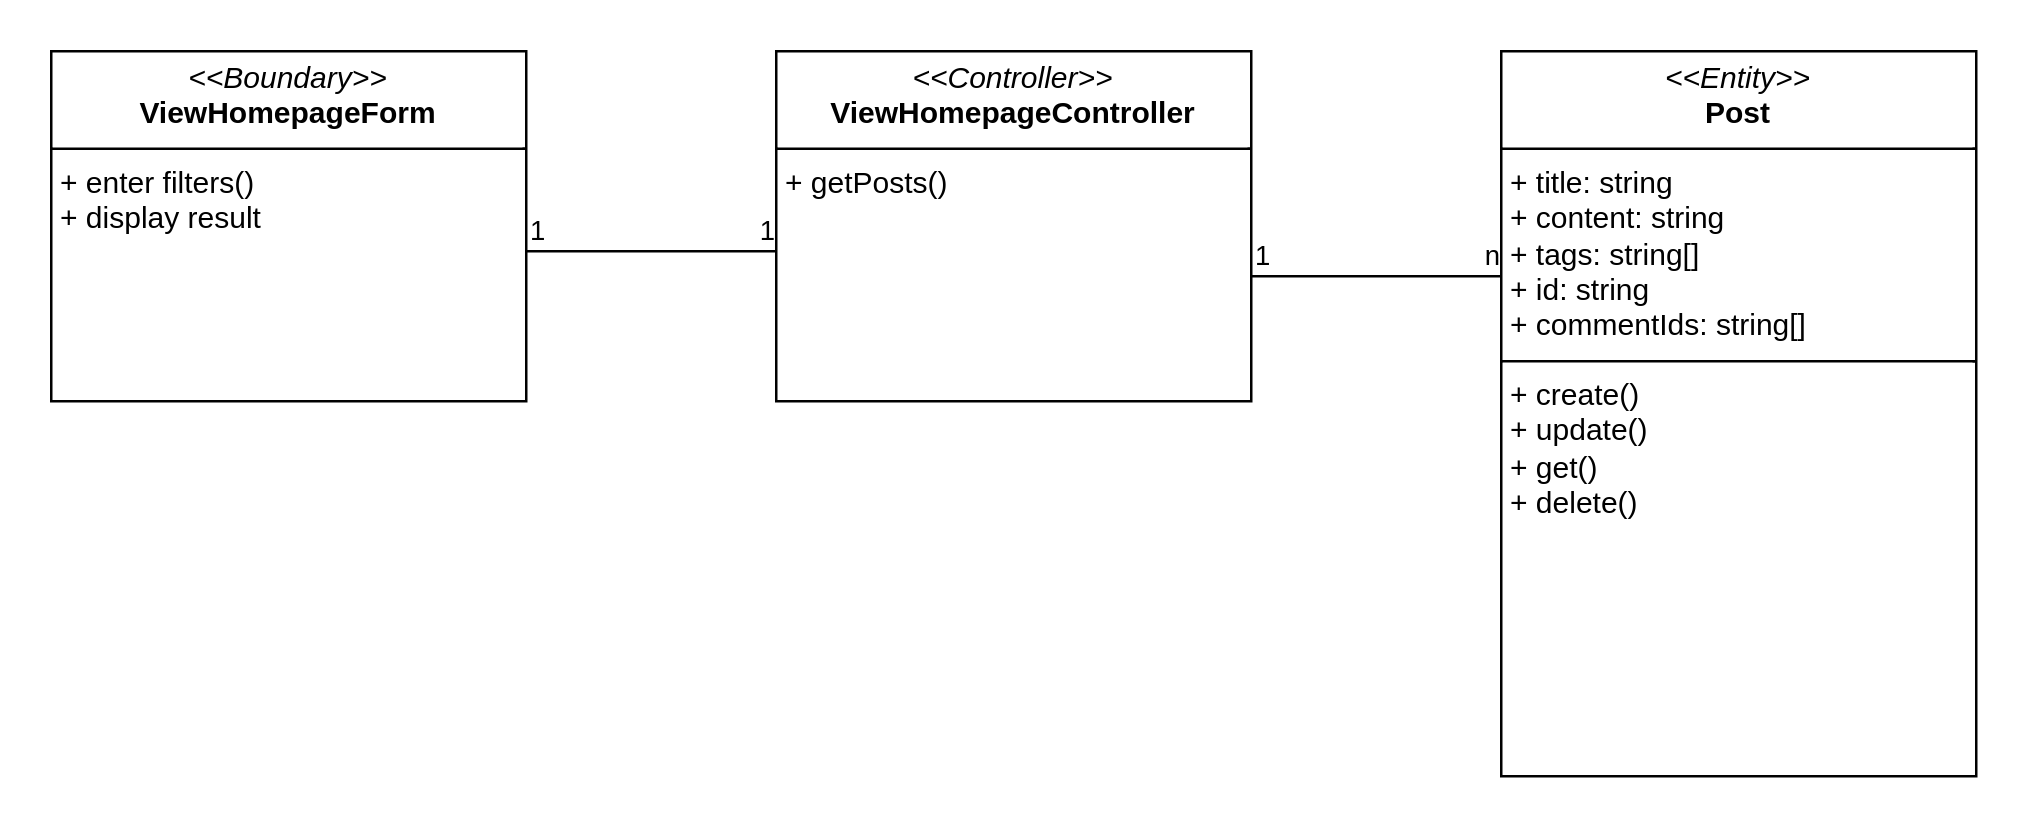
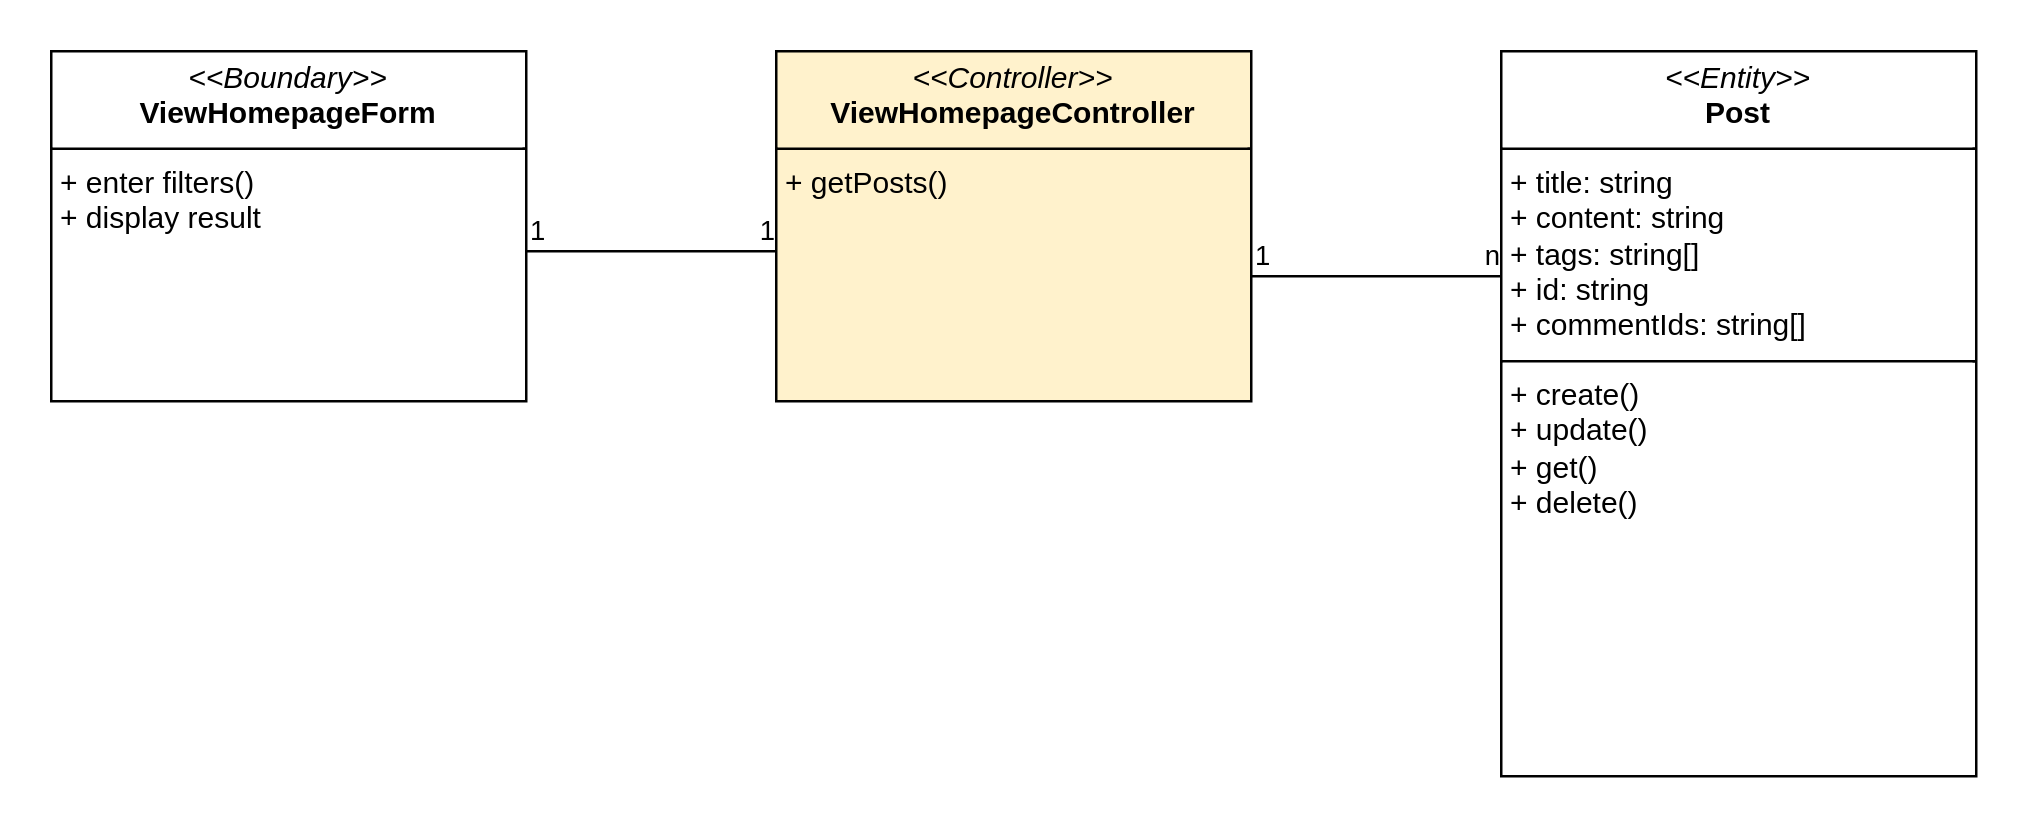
node "<<Controller>> ViewHomepageController + getPosts()": fillcolor #ffffff -> #fff2cc
